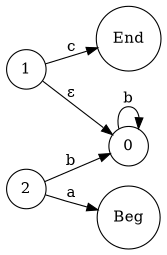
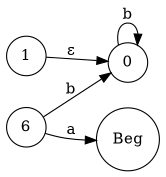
node "End": removed
node "2": label "2" -> "6"
